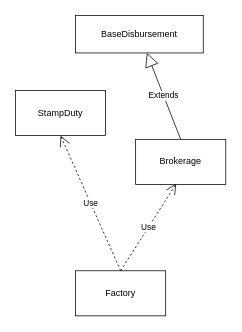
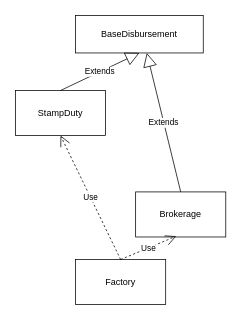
edge "StampDuty" -> "BaseDisbursement": added, label "Extends"
node "Brokerage": moved (180, 162) -> (180, 214)
node "Factory": moved (120, 293) -> (120, 282)
